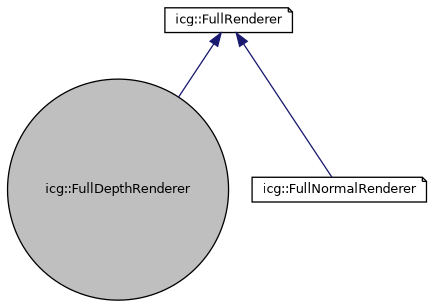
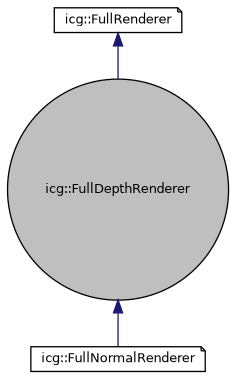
edge "icg::FullNormalRenderer" -> "icg::FullRenderer": now "icg::FullNormalRenderer" -> "icg::FullDepthRenderer"
